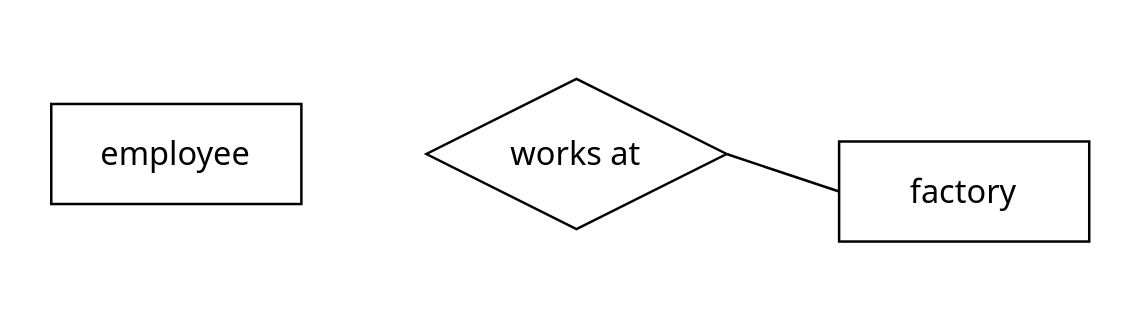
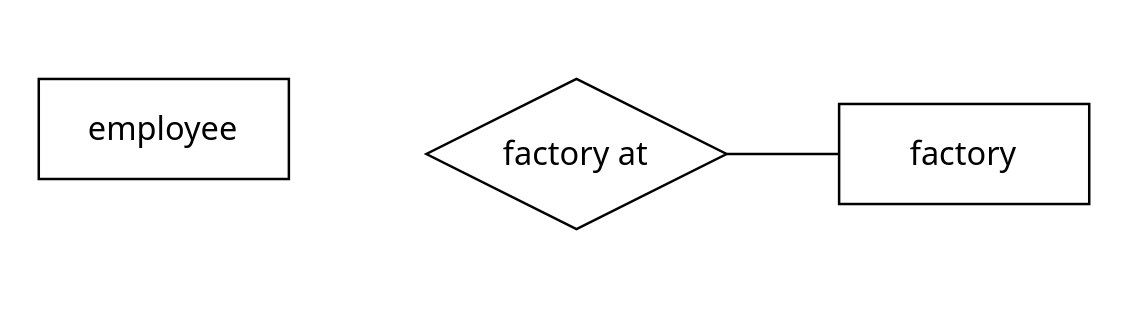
node "employee": moved (176, 154) -> (164, 129)
node "works at": label "works at" -> "factory at"
node "factory": moved (964, 191) -> (964, 154)
